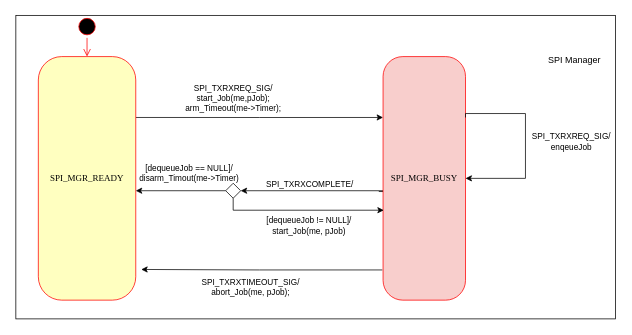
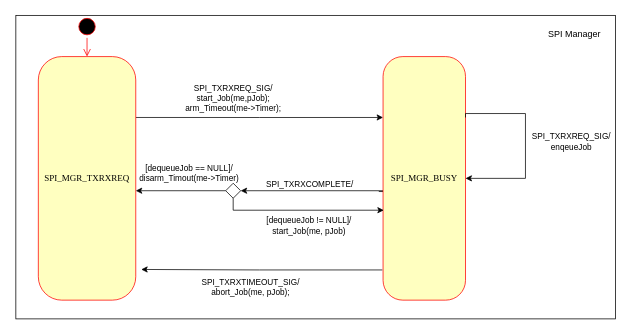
node "SPI Manager": moved (574, 60) -> (574, 34)
node "SPI_MGR_READY": label "SPI_MGR_READY" -> "SPI_MGR_TXRXREQ"
node "SPI_MGR_BUSY": fillcolor #f8cecc -> #ffffc0
